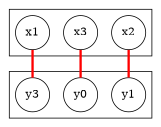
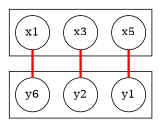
node "x2": label "x2" -> "x5"
node "y3": label "y3" -> "y6"
node "y0": label "y0" -> "y2"
